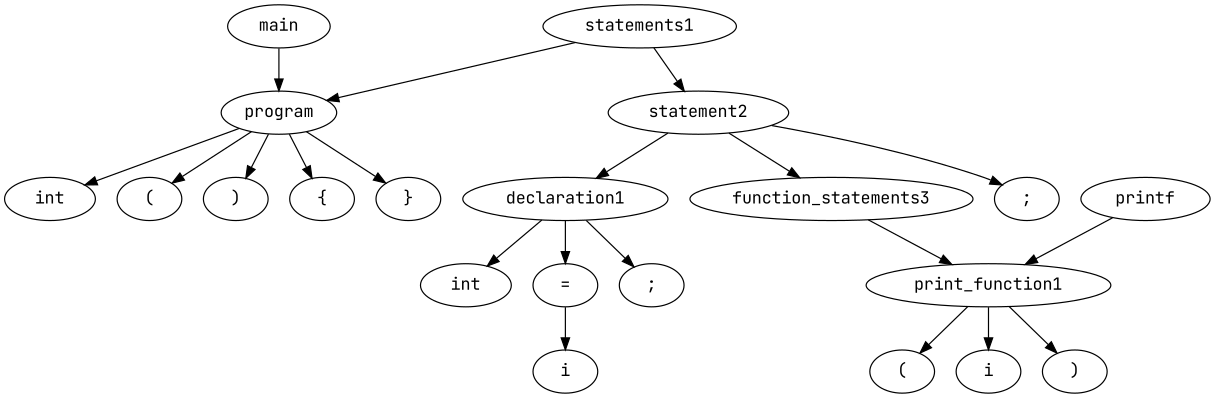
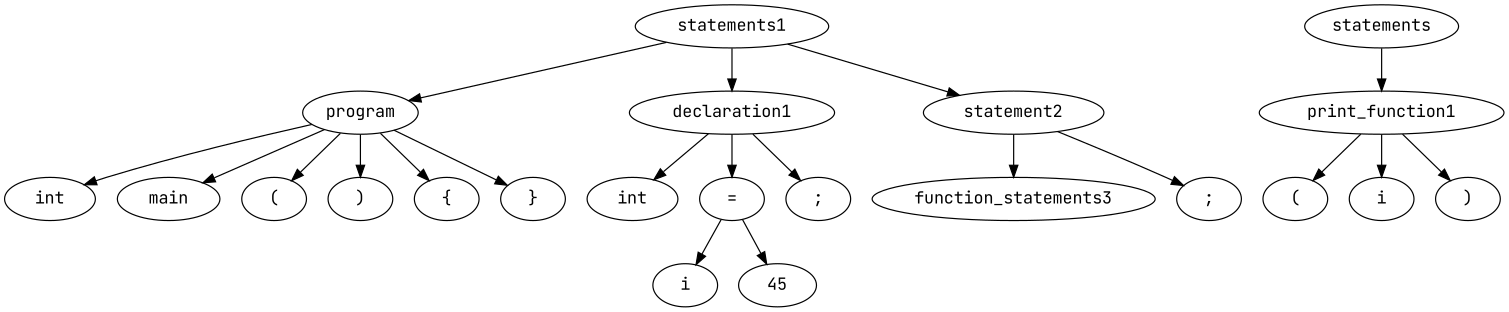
edge "main" -> "program": reversed
edge "statement2" -> "declaration1": now "statements1" -> "declaration1"
node "printf": label "printf" -> "statements"
edge "function_statements3" -> "print_function1": removed
node "45": added
